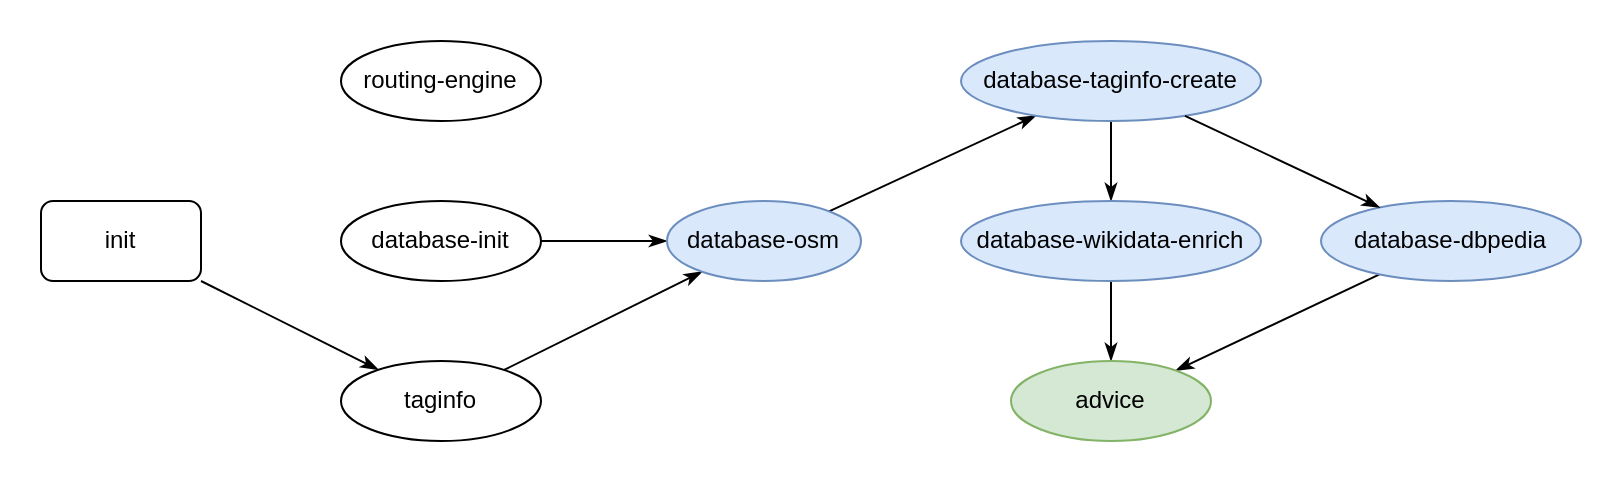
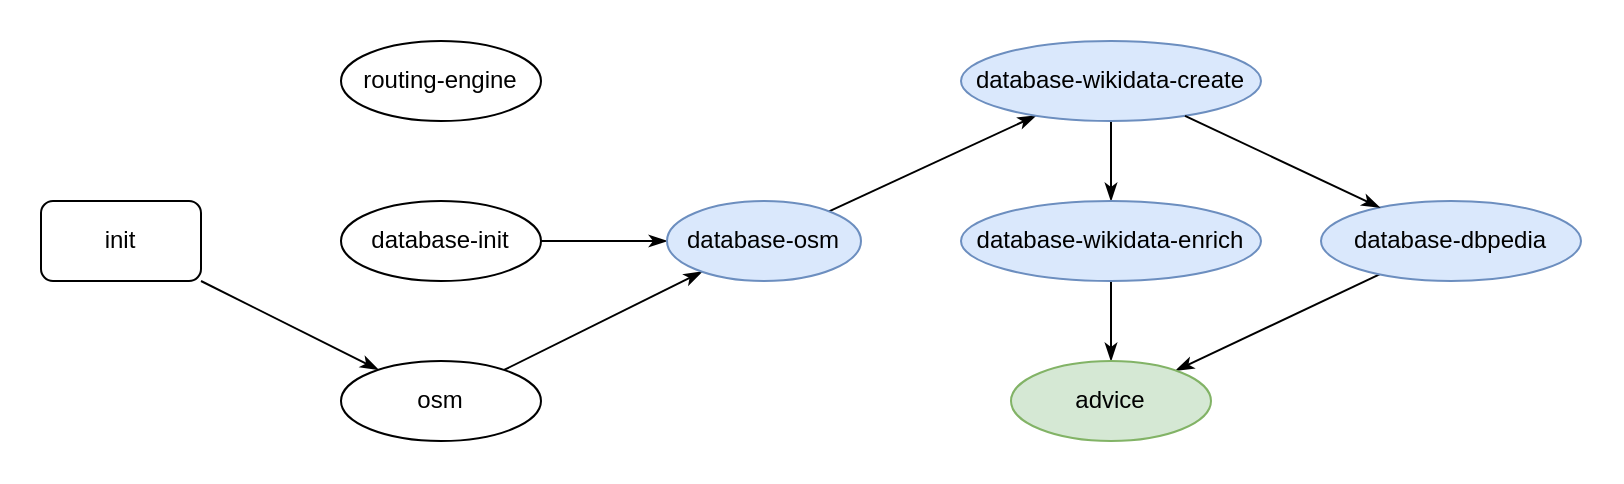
node "database-taginfo-create": label "database-taginfo-create" -> "database-wikidata-create"
node "taginfo": label "taginfo" -> "osm"
